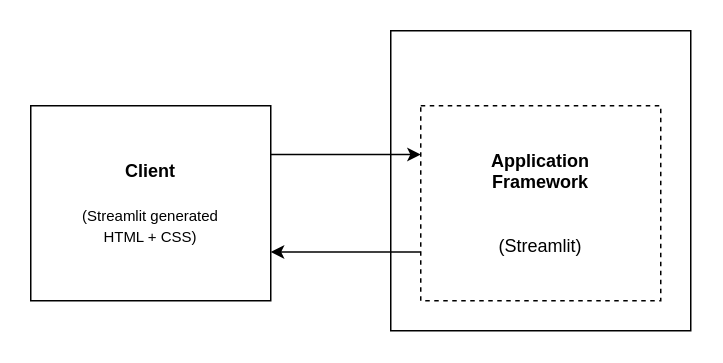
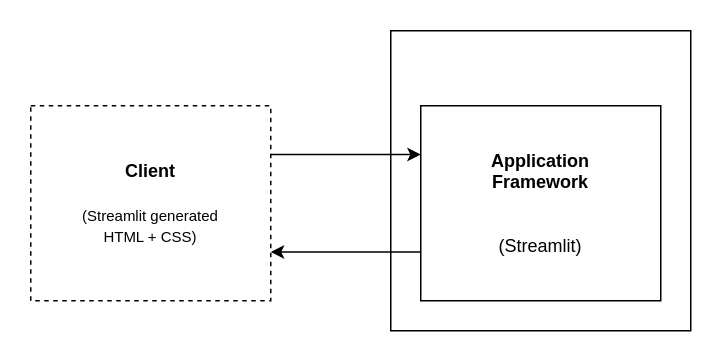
node "Client (Streamlit generated HTML + CSS)": style solid -> dashed
node "Application Framework (Streamlit)": style dashed -> solid
